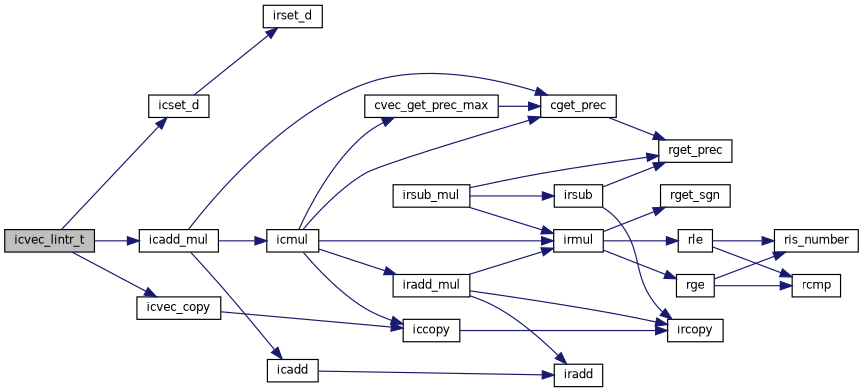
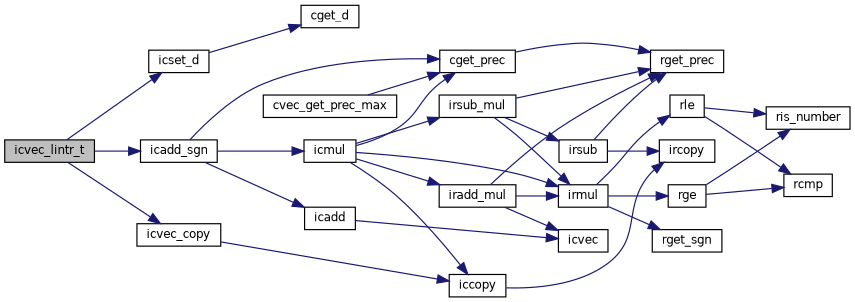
node "irset_d": label "irset_d" -> "cget_d"
edge "icmul" -> "cvec_get_prec_max": now "icmul" -> "irsub_mul"
node "icadd_mul": label "icadd_mul" -> "icadd_sgn"
edge "iradd_mul" -> "ircopy": now "iradd_mul" -> "rget_prec"
node "iradd": label "iradd" -> "icvec"
